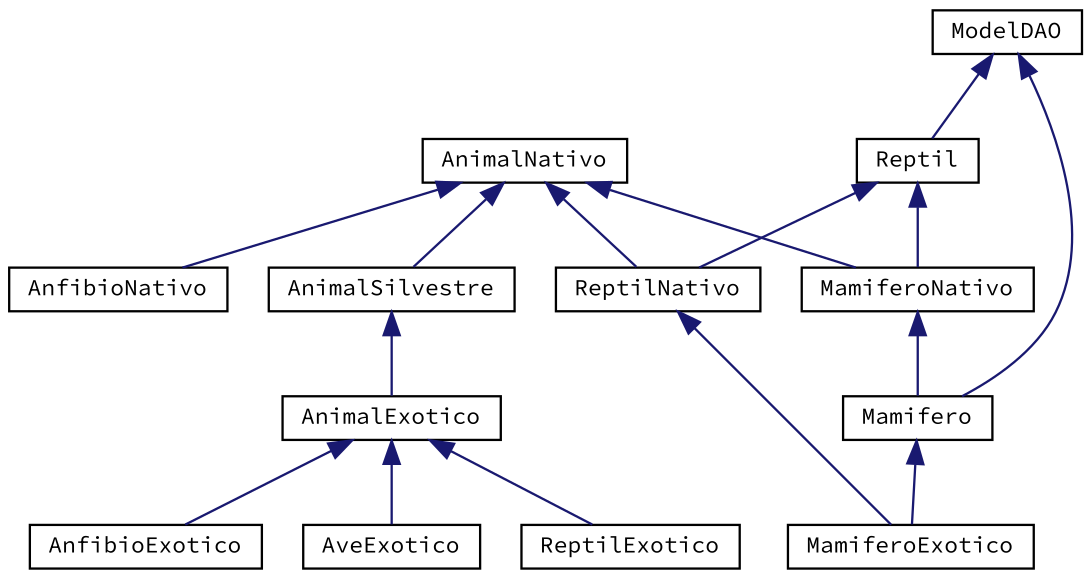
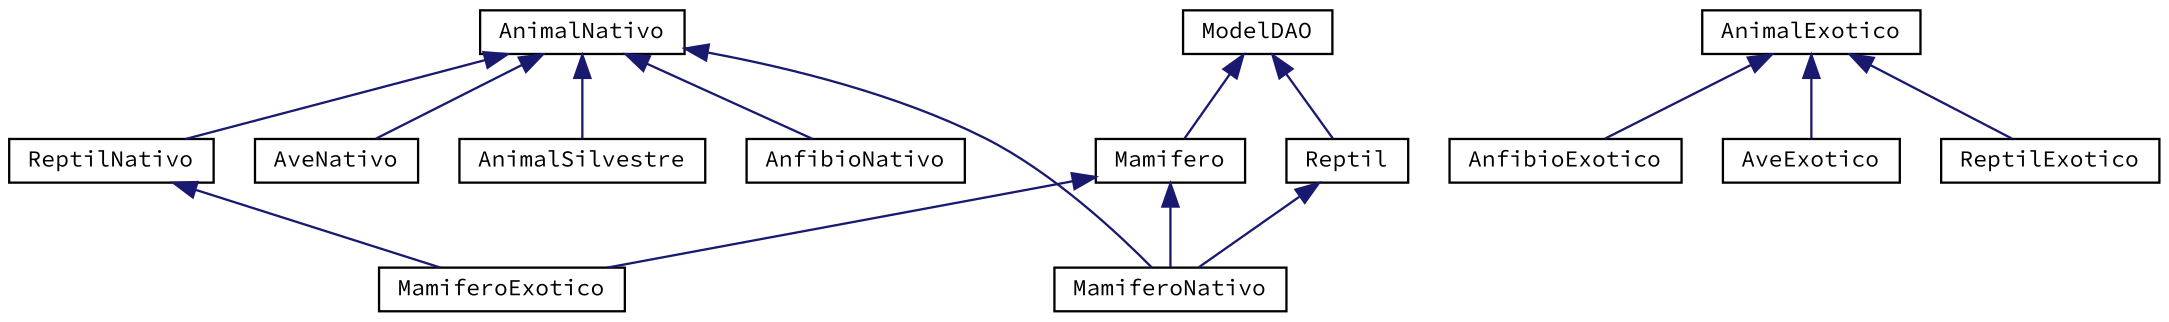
node "AveNativo": added
edge "ReptilNativo" -> "Reptil": removed
edge "AnimalExotico" -> "AnimalSilvestre": removed
edge "Mamifero" -> "MamiferoNativo": reversed
